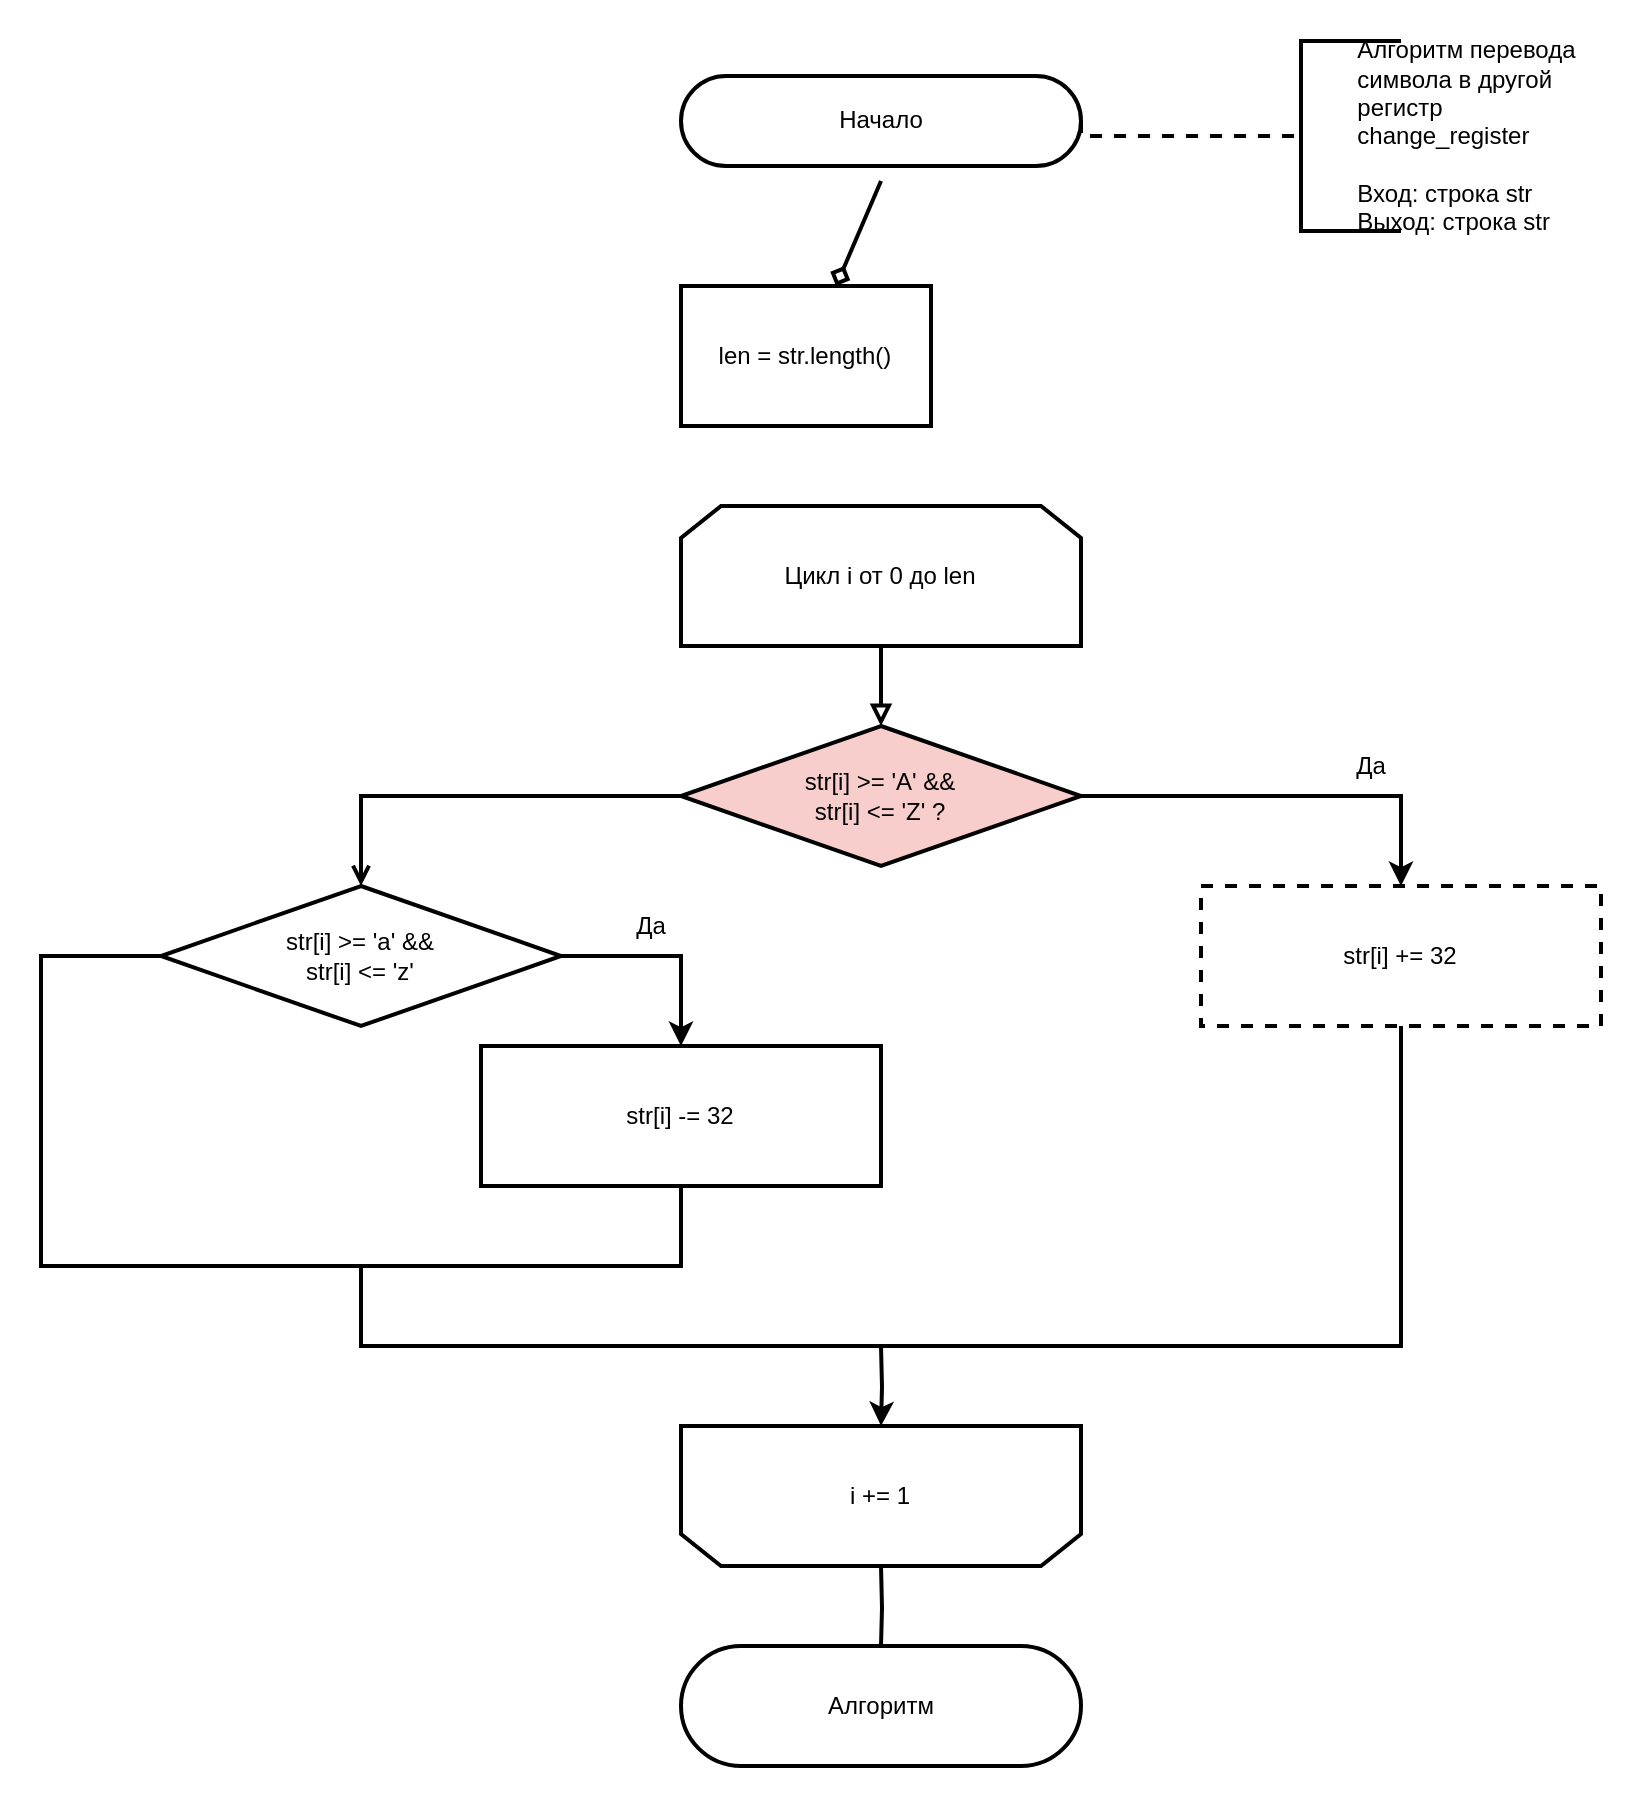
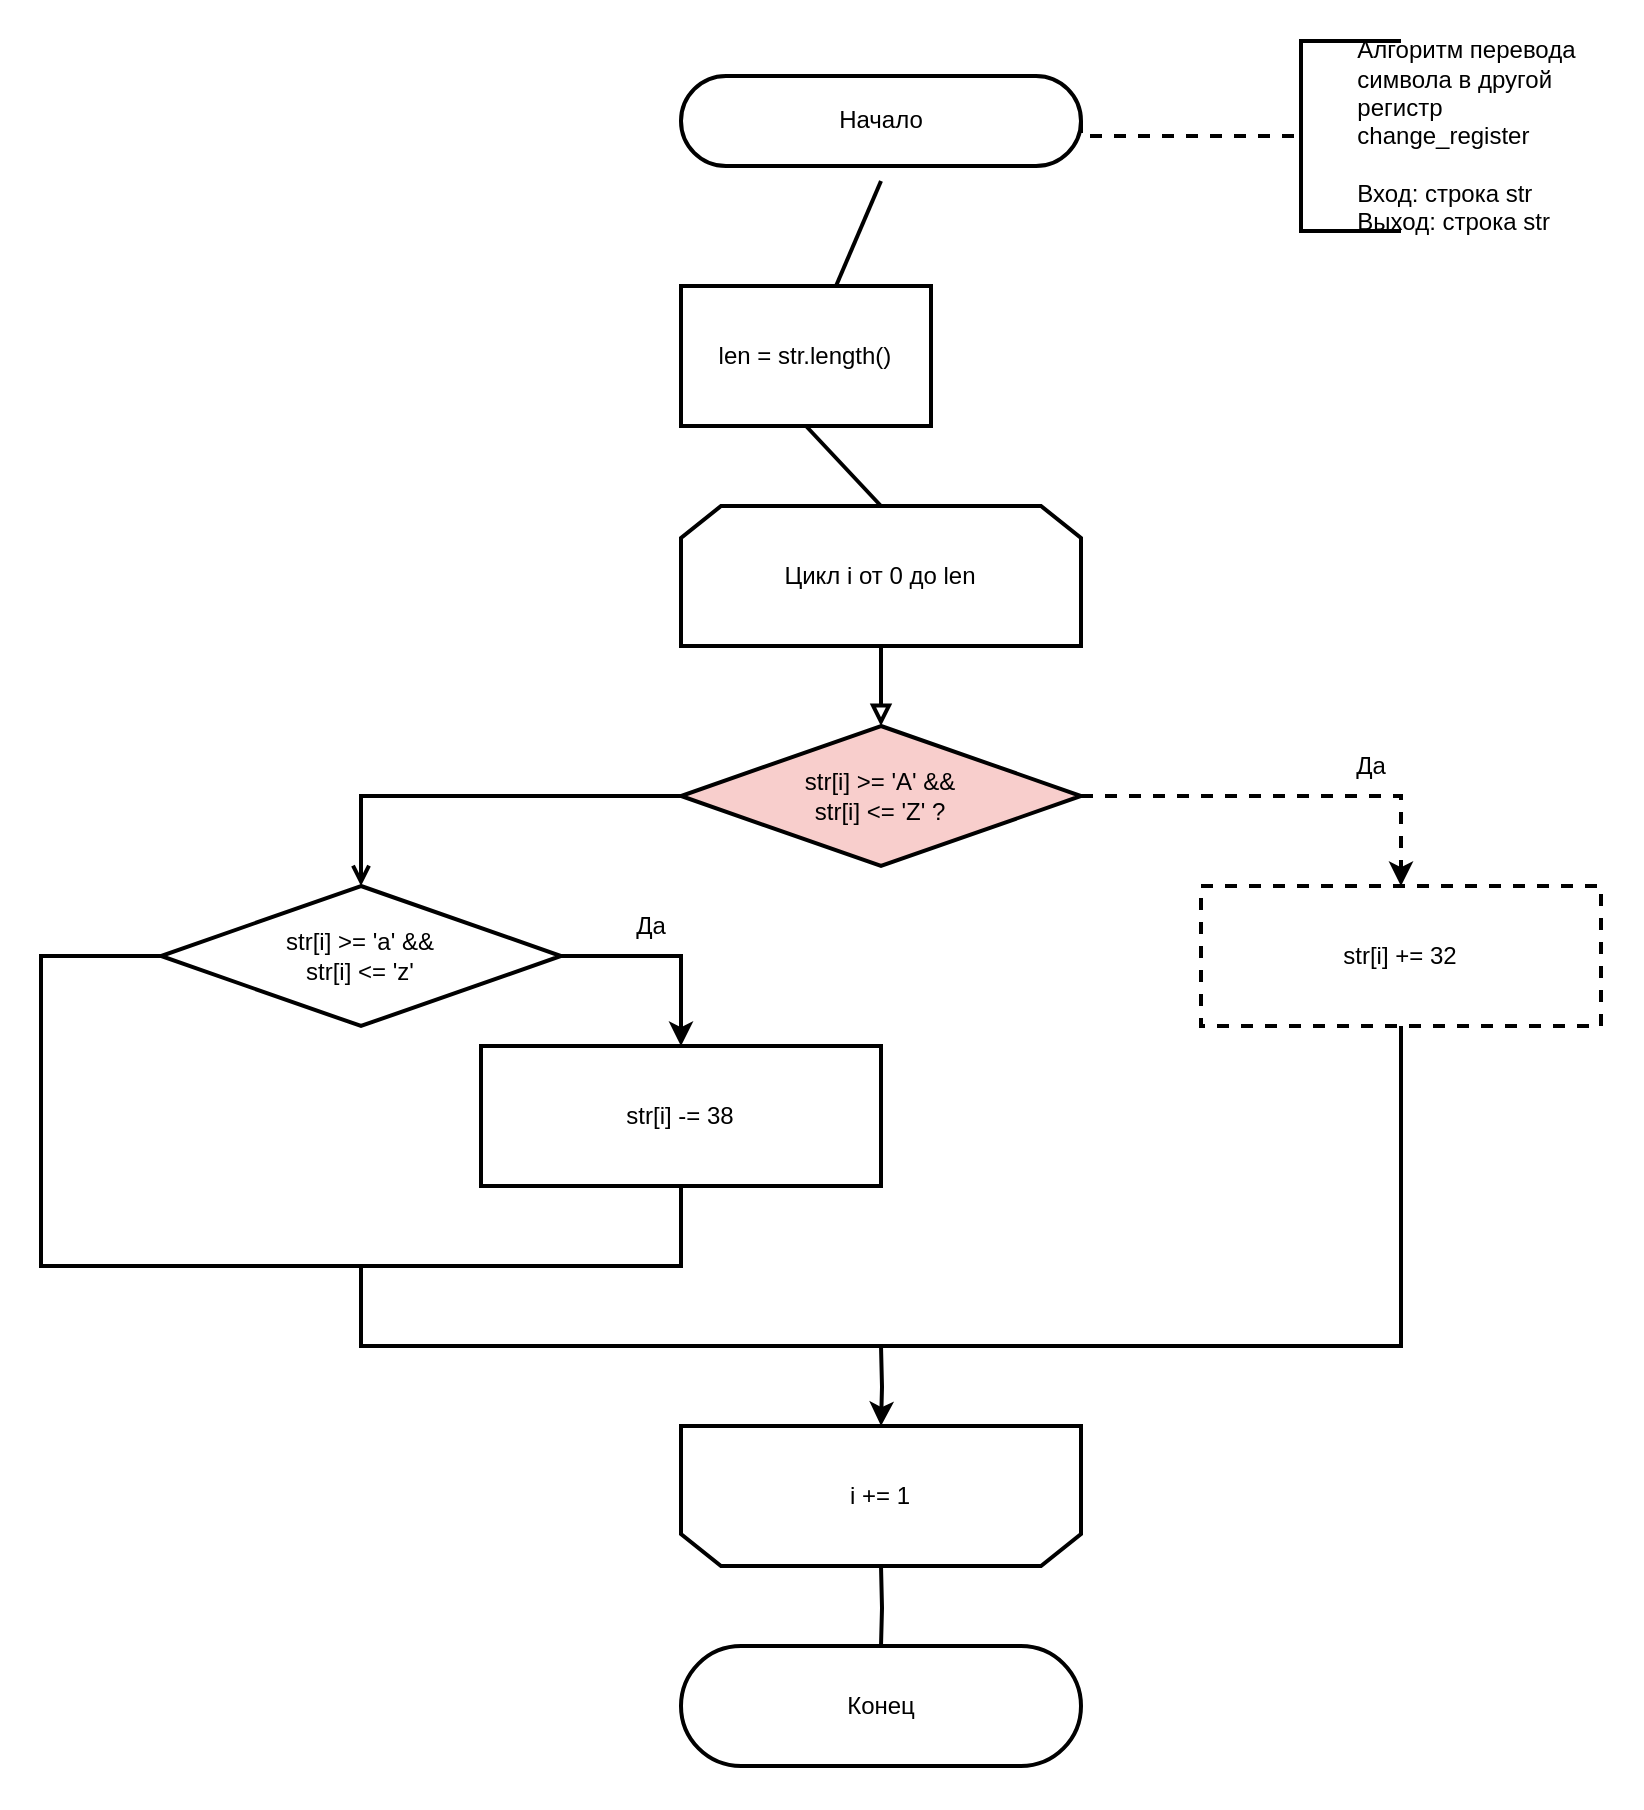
edge "Начало" -> "len = str.length()": arrowhead diamond -> none
edge "len = str.length()" -- "Цикл i от 0 до len": added
edge "str[i] >= 'A' && str[i] <= 'Z' ?" -> "str[i] += 32": style solid -> dashed
node "str[i] -= 32": label "str[i] -= 32" -> "str[i] -= 38"
node "Алгоритм": label "Алгоритм" -> "Конец"
